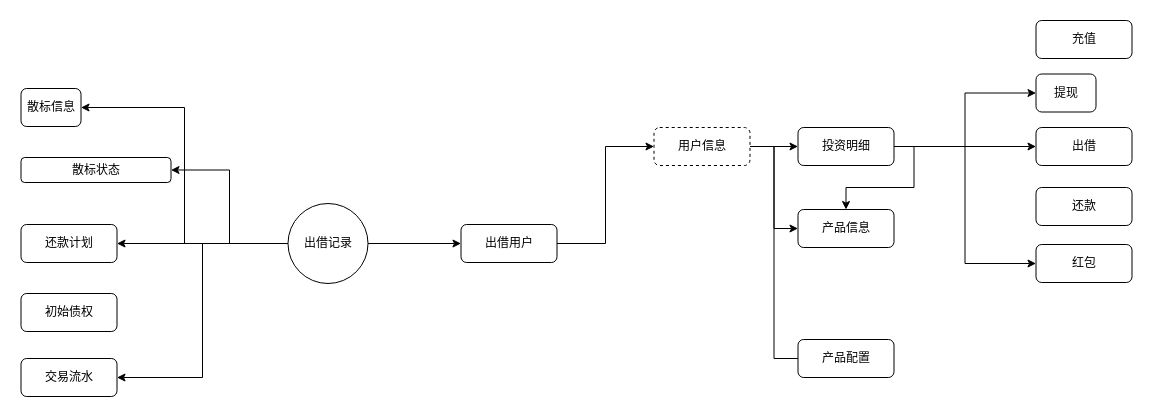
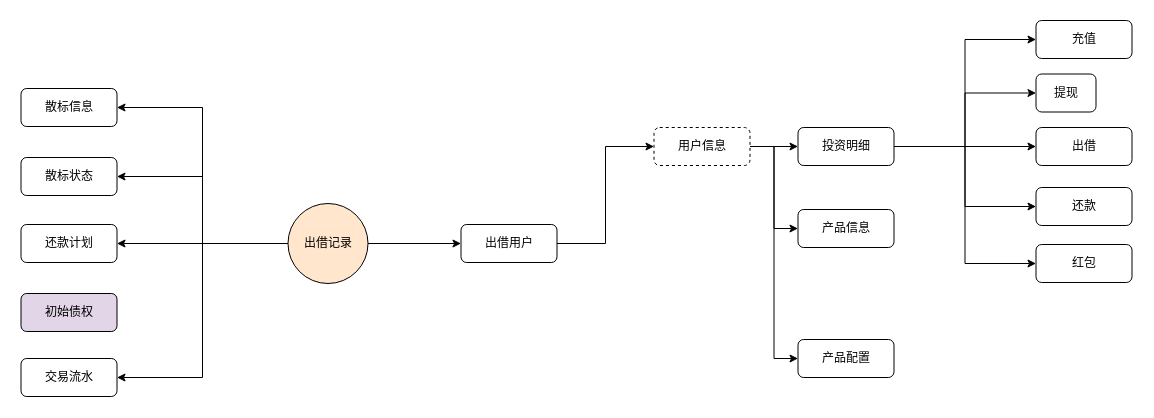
edge "投资明细" -> "充值": added
node "散标信息": size 60x38 -> 96x38
node "散标状态": size 150x25 -> 96x38
edge "投资明细" -> "产品信息": now "投资明细" -> "还款"
node "出借记录": fillcolor #ffffff -> #ffe6cc
node "初始债权": fillcolor #ffffff -> #e1d5e7
edge "用户信息" -- "产品配置": arrowhead none -> classic
